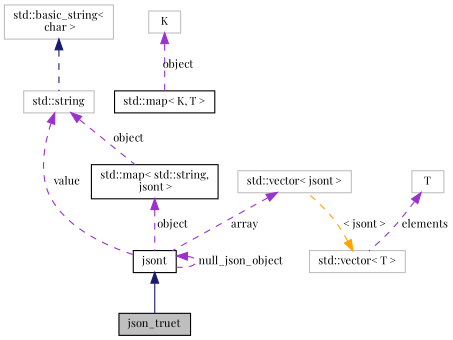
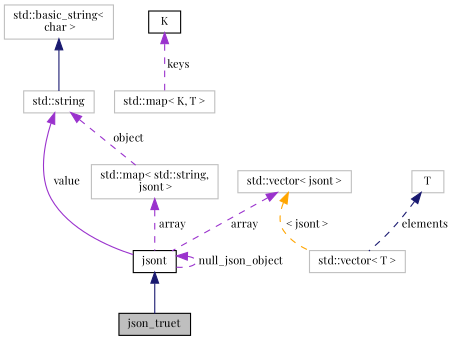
node "K": color grey75 -> black
edge "std::map< K, T >" -> "K": label " object" -> " keys"
edge "std::string" -> "std::basic_string< char >": style dashed -> solid
node "std::map< K, T >": color black -> grey75
node "std::map< std::string, jsont >": color black -> grey75
edge "jsont" -> "std::string": style dashed -> solid
edge "std::vector< jsont >" -> "std::vector< T >": reversed
edge "jsont" -> "std::map< std::string, jsont >": label " object" -> " array"
edge "std::vector< T >" -> "T": color darkorchid3 -> midnightblue
